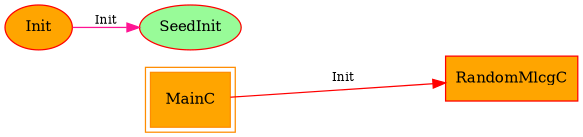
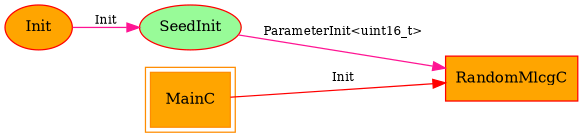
edge "SeedInit" -> "RandomMlcgC": added, label "ParameterInit<uint16_t>"
